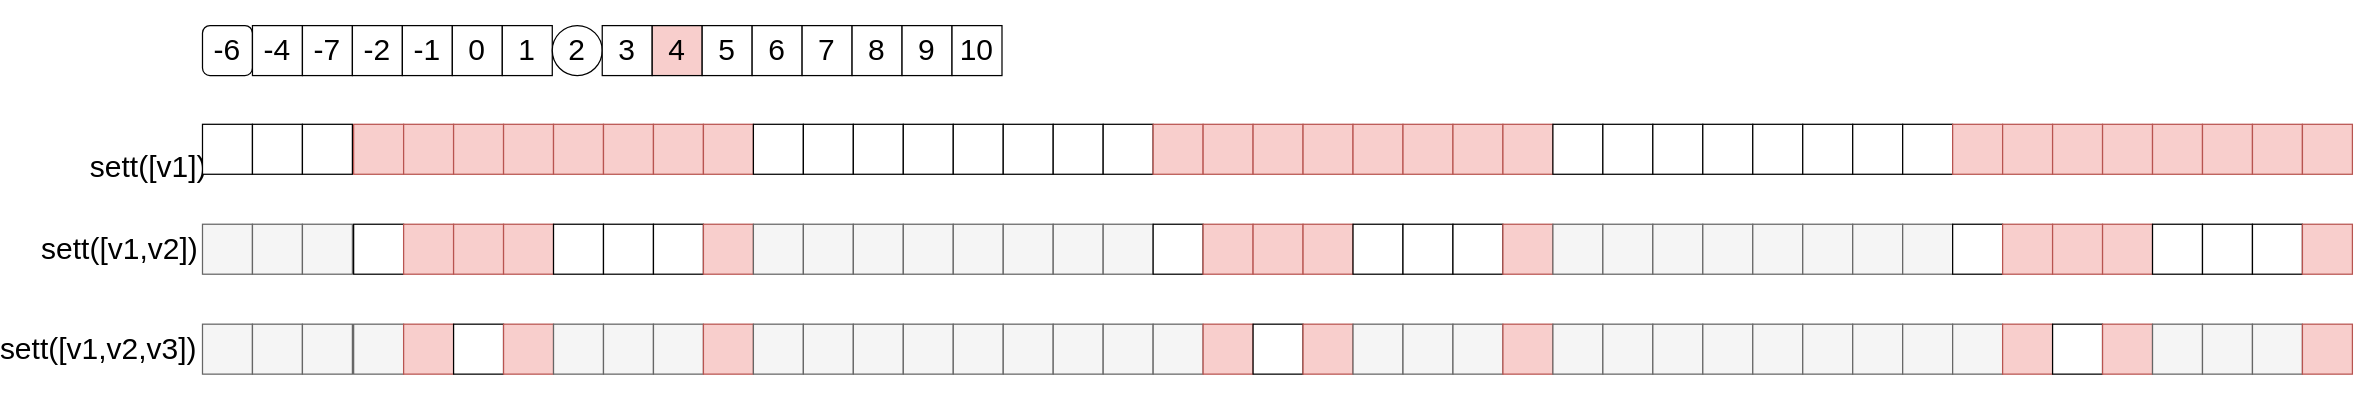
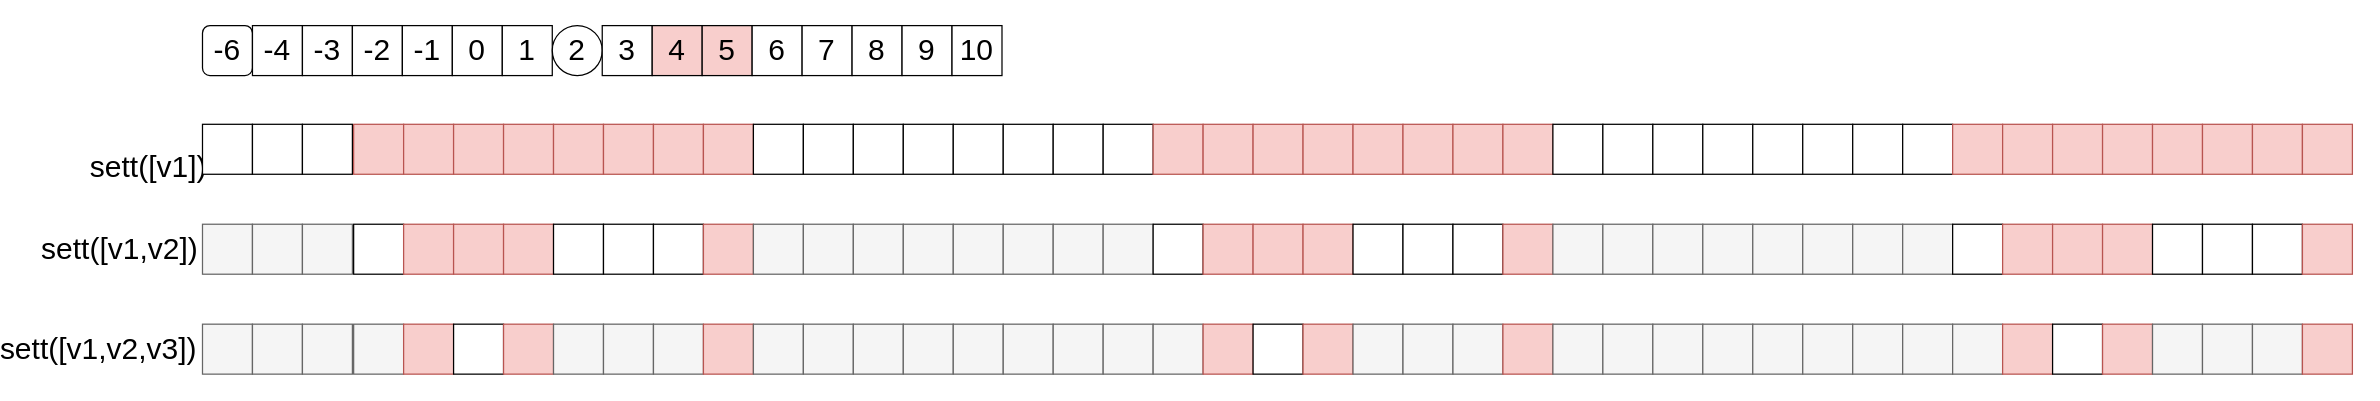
node "-7": label "-7" -> "-3"
node "5": fillcolor #ffffff -> #f8cecc
